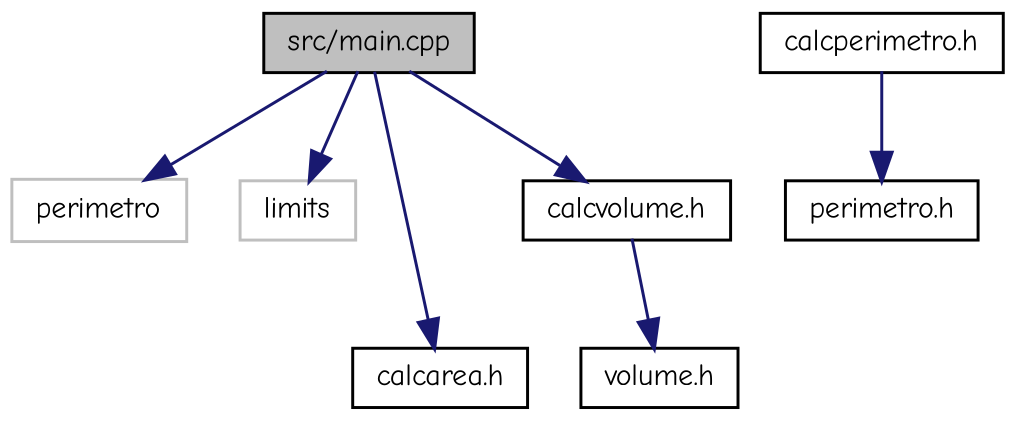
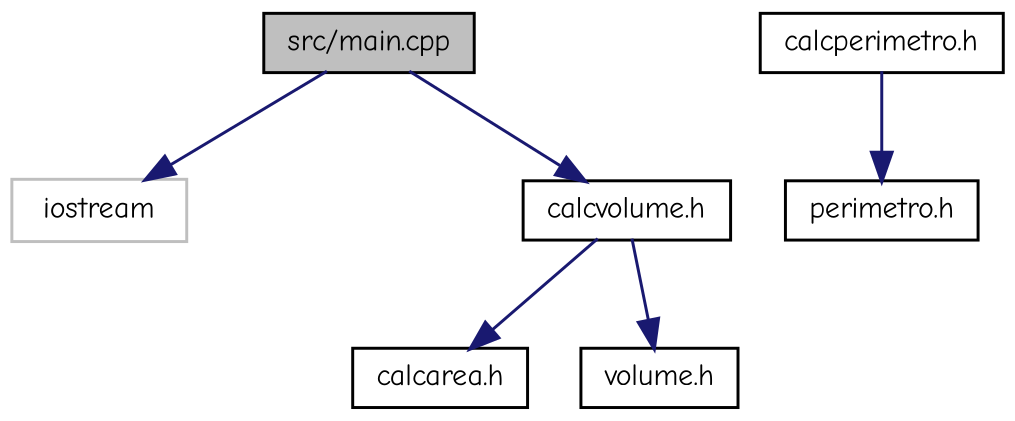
edge "src/main.cpp" -> "calcarea.h": now "calcvolume.h" -> "calcarea.h"
node "perimetro": label "perimetro" -> "iostream"
node "limits": removed
